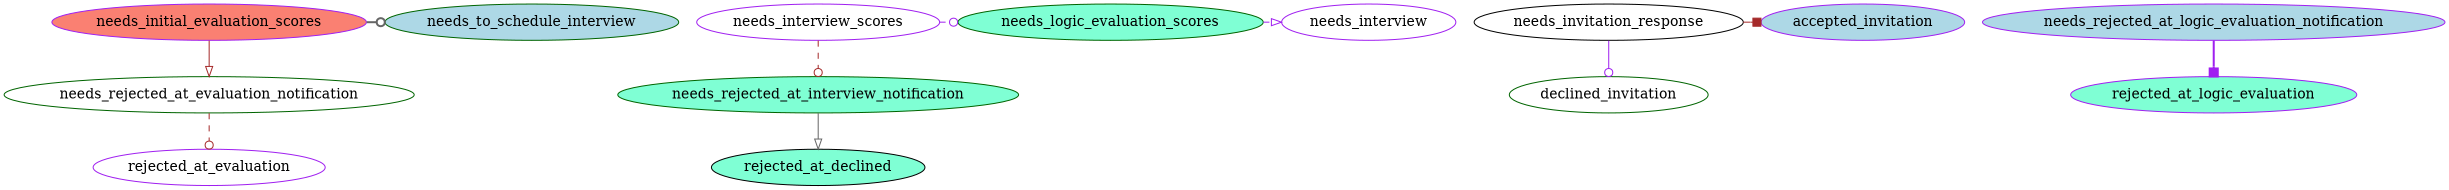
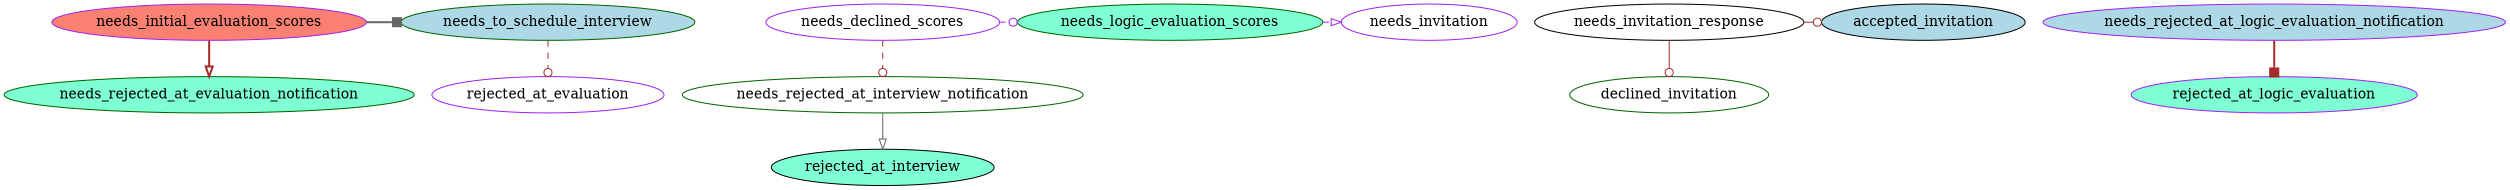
edge "needs_initial_evaluation_scores" -> "needs_to_schedule_interview": arrowhead odot -> box
node "needs_interview_scores": label "needs_interview_scores" -> "needs_declined_scores"
node "needs_interview": label "needs_interview" -> "needs_invitation"
edge "needs_invitation_response" -> "accepted_invitation": arrowhead box -> odot
node "accepted_invitation": color purple -> black
edge "needs_initial_evaluation_scores" -> "needs_rejected_at_evaluation_notification": style solid -> bold
edge "needs_rejected_at_logic_evaluation_notification" -> "rejected_at_logic_evaluation": color purple -> brown
edge "needs_invitation_response" -> "declined_invitation": color purple -> brown
node "needs_rejected_at_evaluation_notification": fillcolor white -> aquamarine
node "needs_rejected_at_interview_notification": fillcolor aquamarine -> white
edge "needs_rejected_at_evaluation_notification" -> "rejected_at_evaluation": now "needs_to_schedule_interview" -> "rejected_at_evaluation"
node "rejected_at_declined": label "rejected_at_declined" -> "rejected_at_interview"
